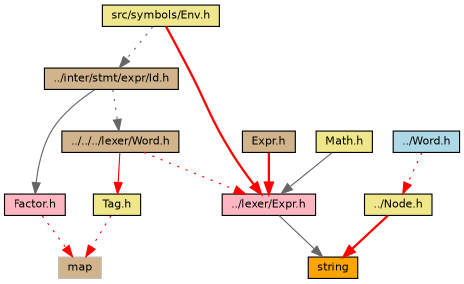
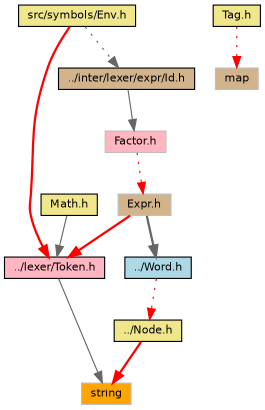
node "../inter/stmt/expr/Id.h": label "../inter/stmt/expr/Id.h" -> "../inter/lexer/expr/Id.h"
node "../../../lexer/Word.h": removed
node "Expr.h": color black -> grey75
node "Factor.h": color black -> grey75
node "../lexer/Expr.h": label "../lexer/Expr.h" -> "../lexer/Token.h"
edge "Expr.h" -> "../Word.h": added
edge "Factor.h" -> "map": now "Factor.h" -> "Expr.h"
node "string": color black -> grey75
